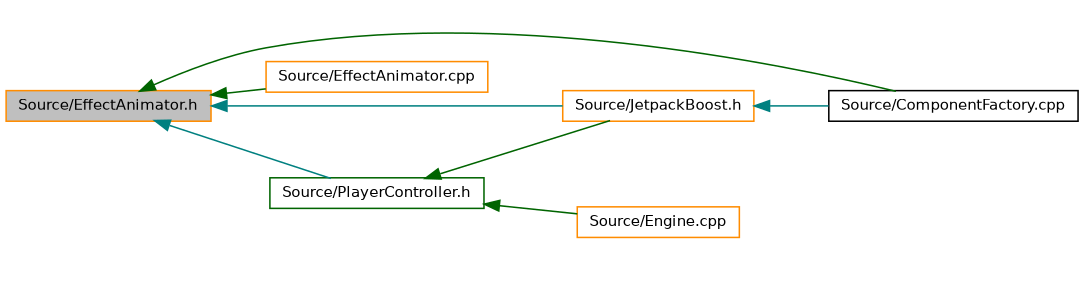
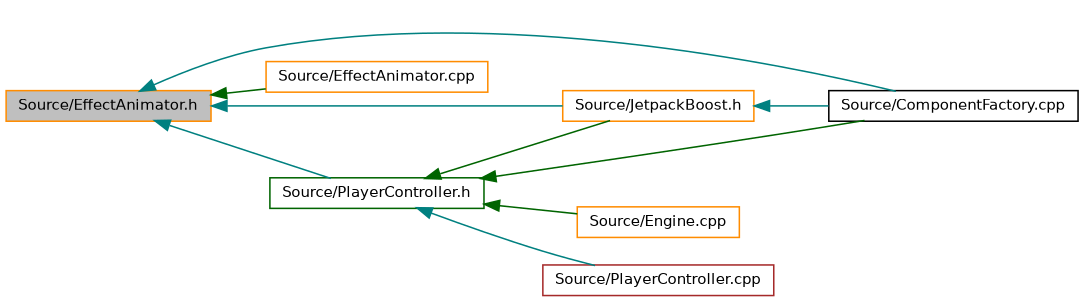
edge "Source/ComponentFactory.cpp" -> "Source/EffectAnimator.h": color darkgreen -> teal
edge "Source/ComponentFactory.cpp" -> "Source/PlayerController.h": added
node "Source/PlayerController.cpp": added
